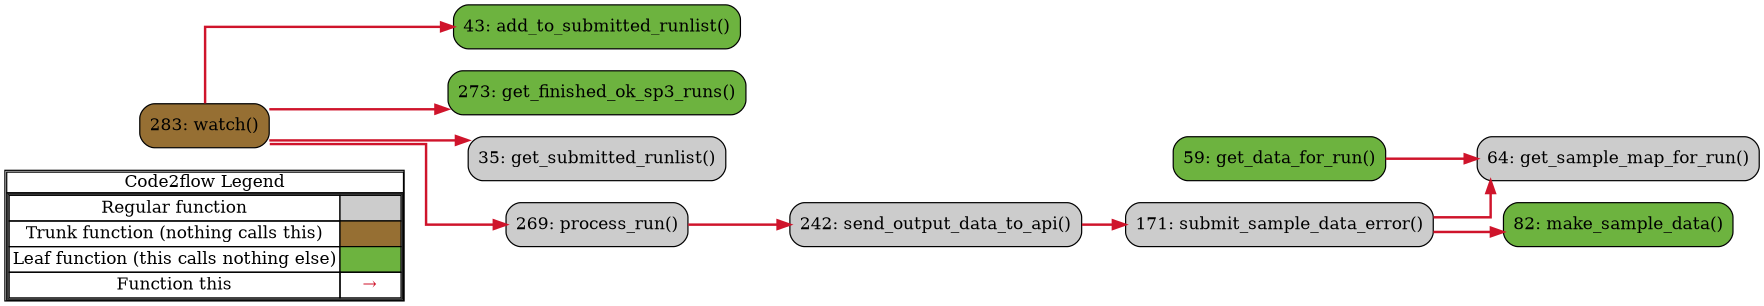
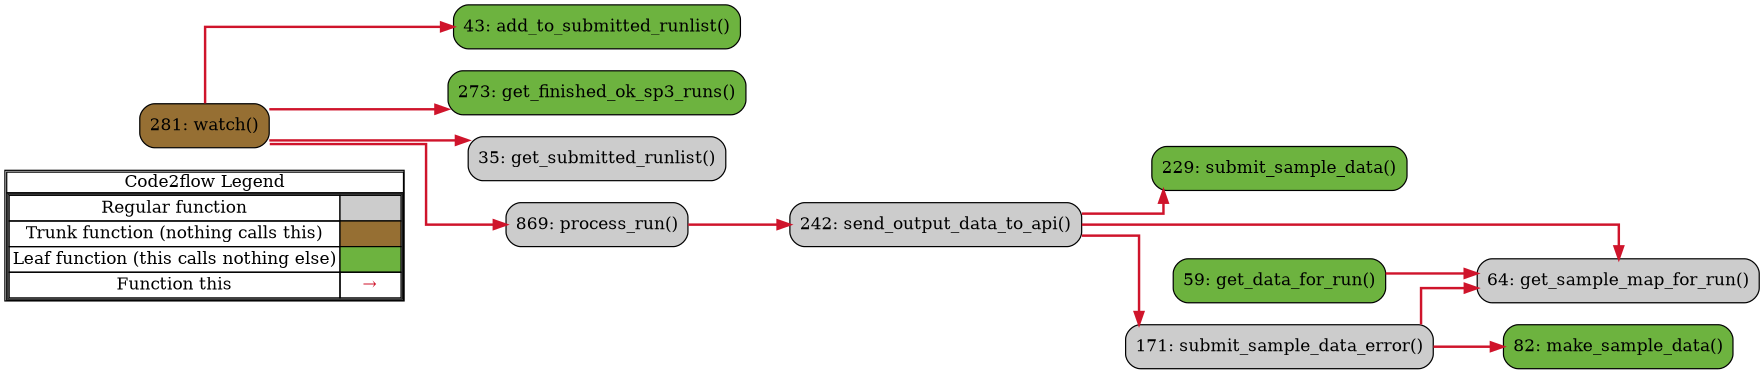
node "283: watch()": label "283: watch()" -> "281: watch()"
node "229: submit_sample_data()": added
node "269: process_run()": label "269: process_run()" -> "869: process_run()"
edge "242: send_output_data_to_api()" -> "64: get_sample_map_for_run()": added
